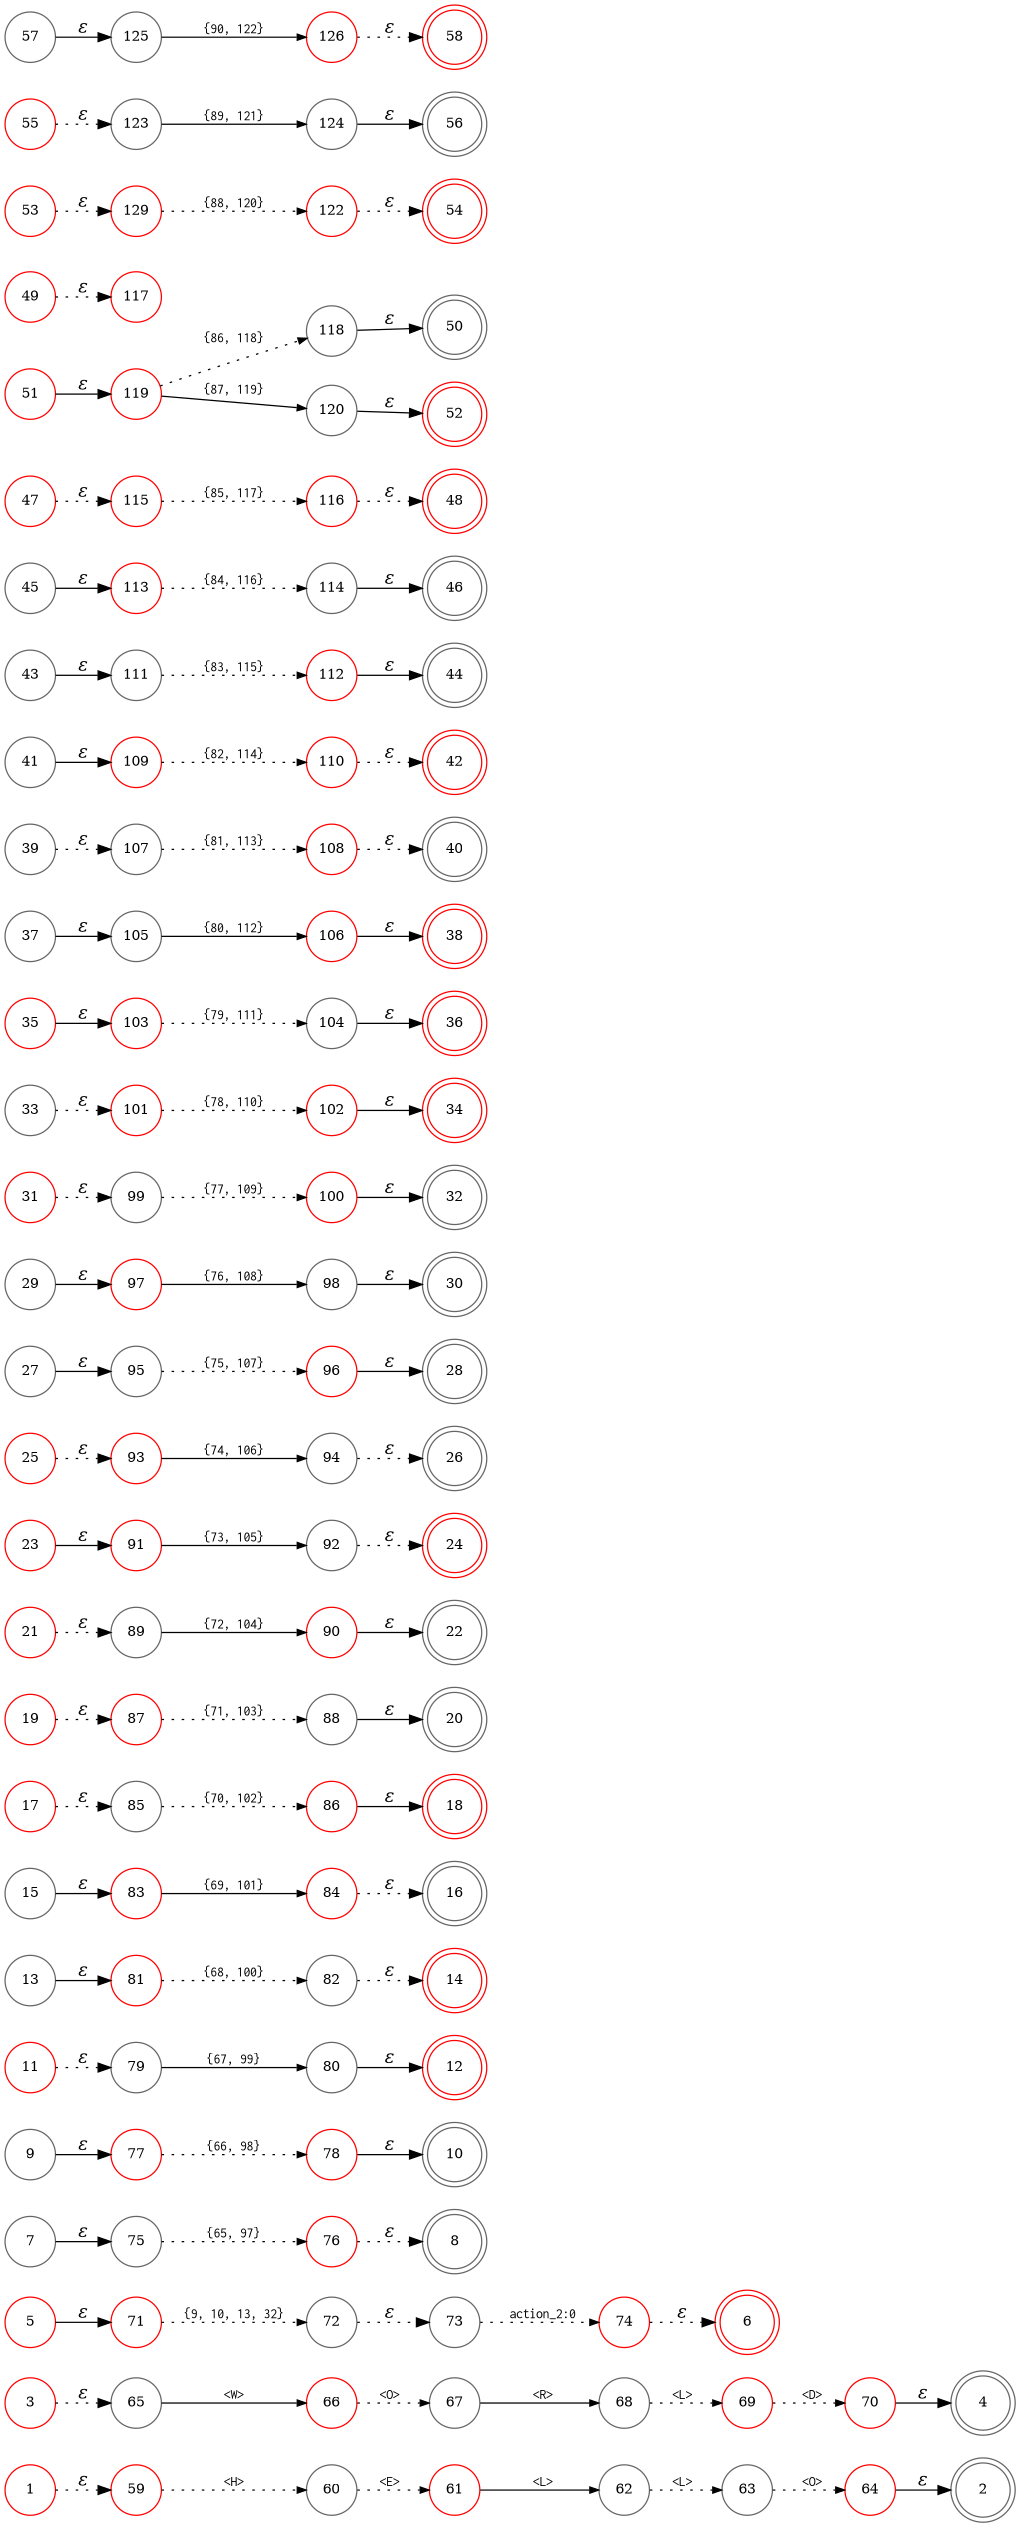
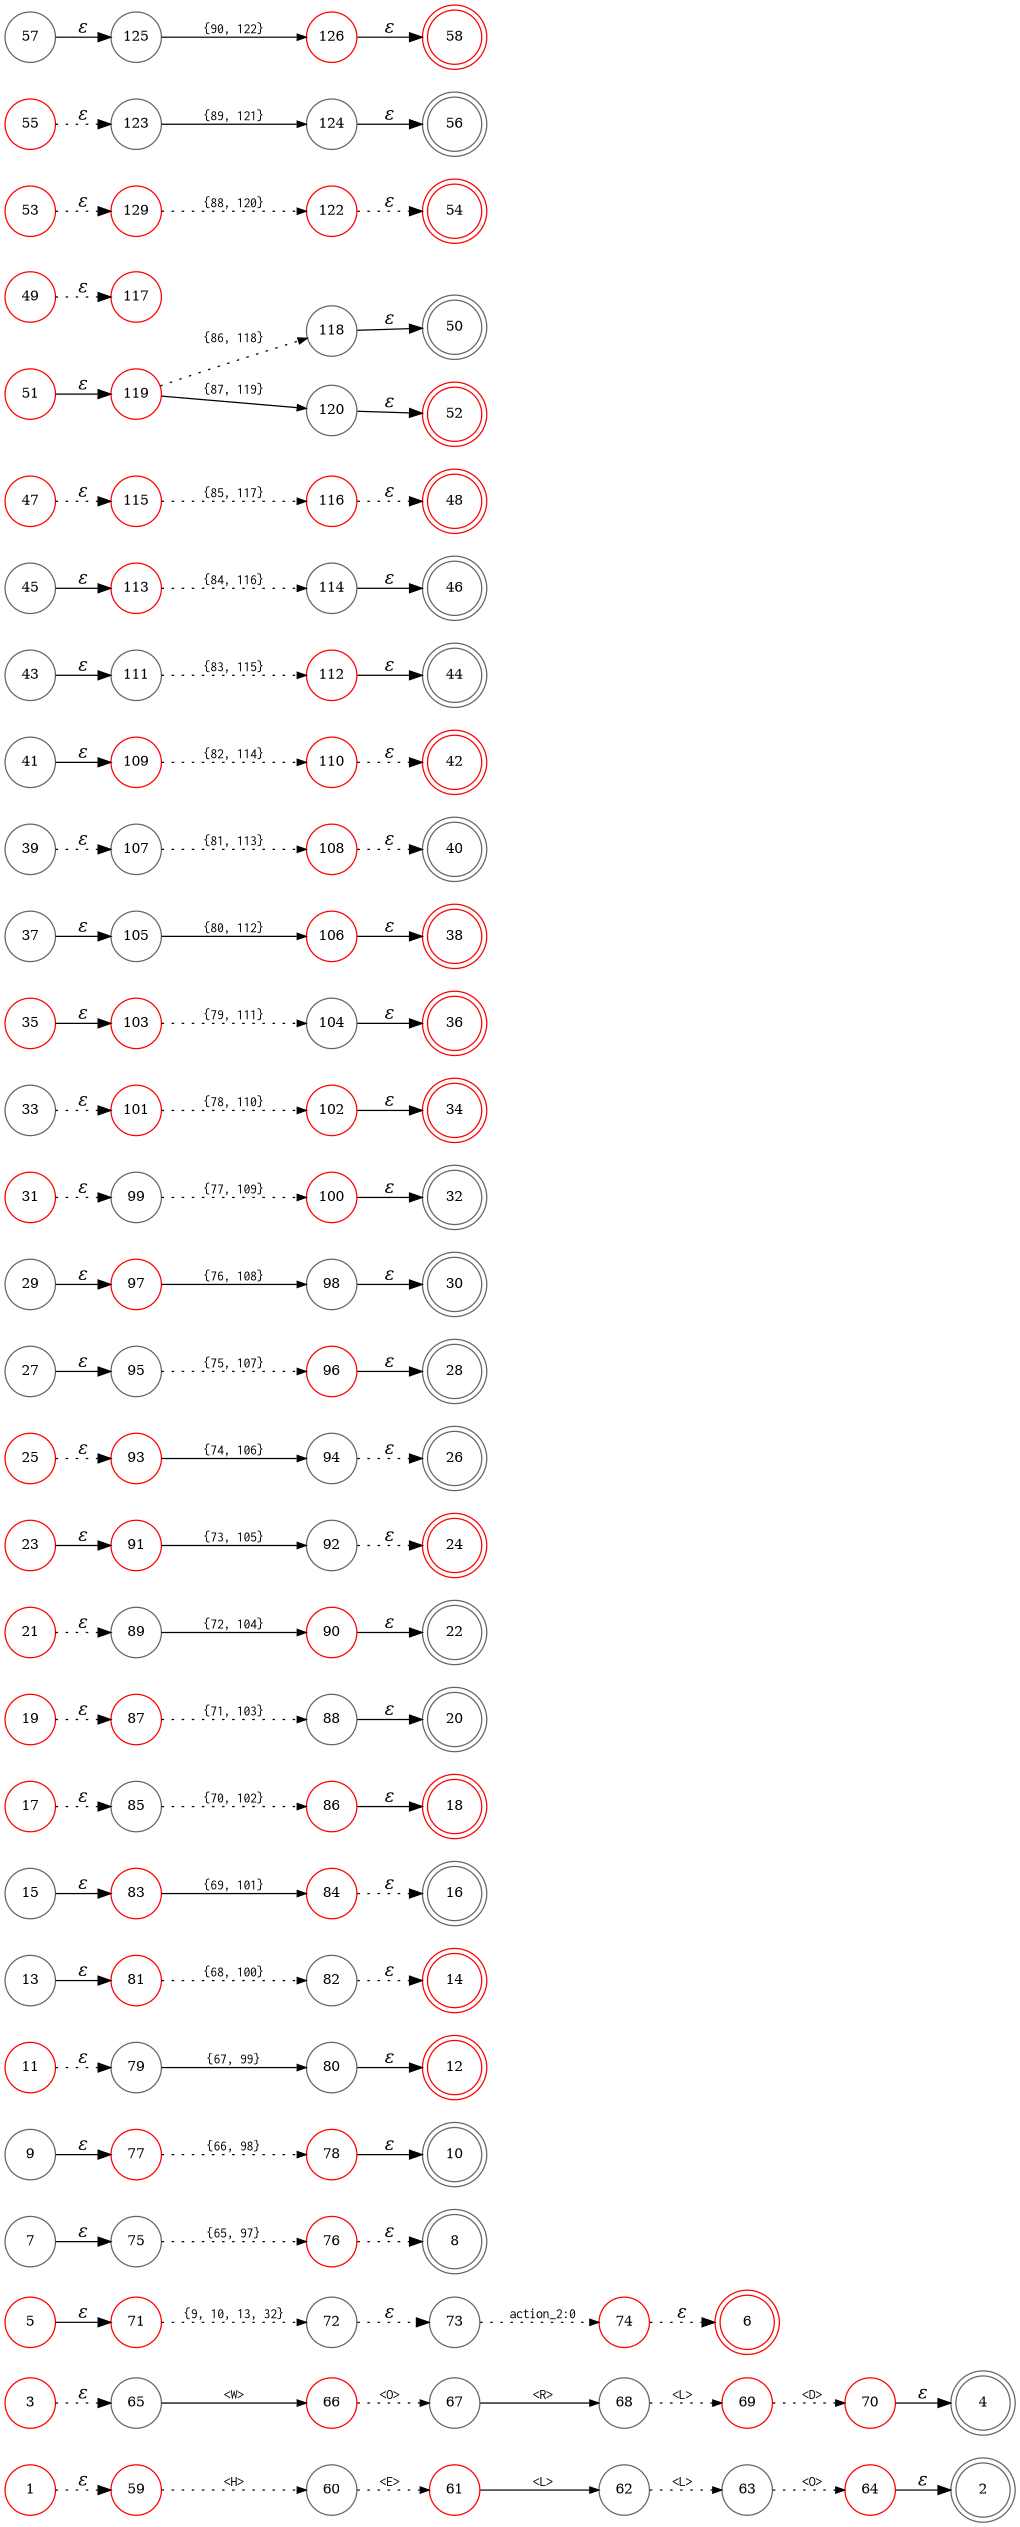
edge "126" -> "58": style dotted -> solid
